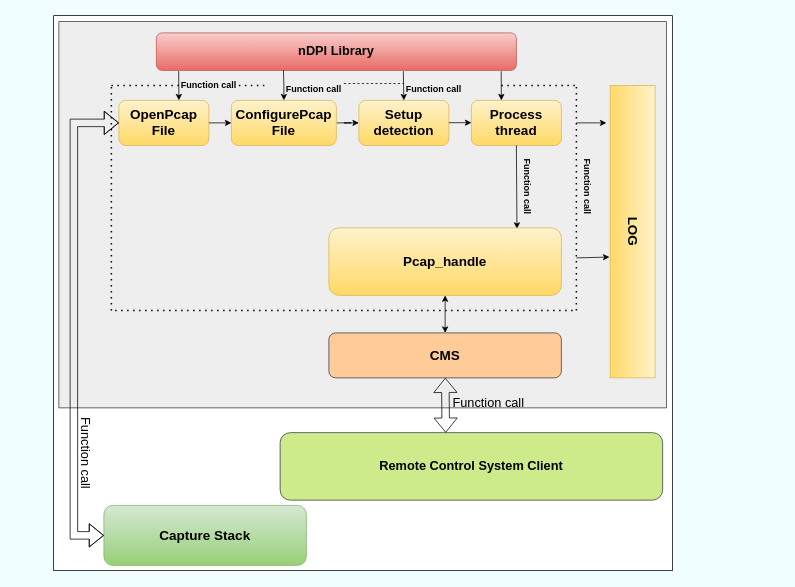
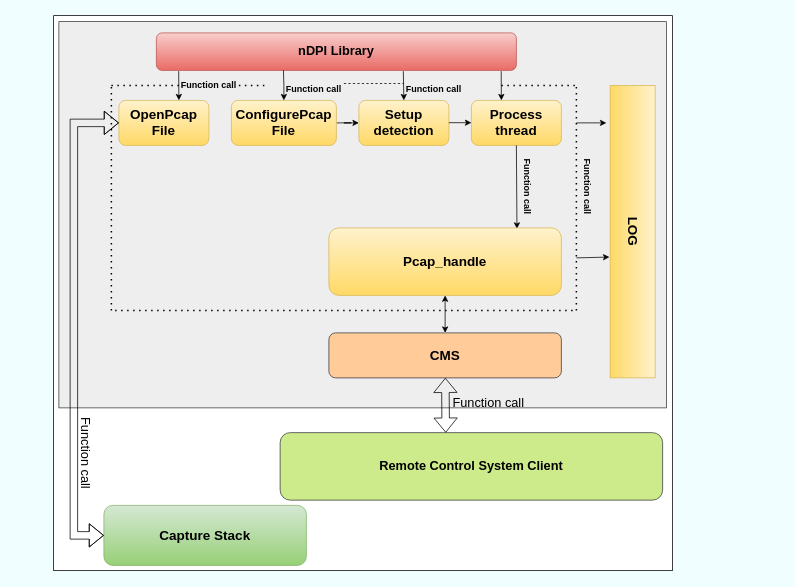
edge "OpenPcap File" -> "ConfigurePcap File": removed
